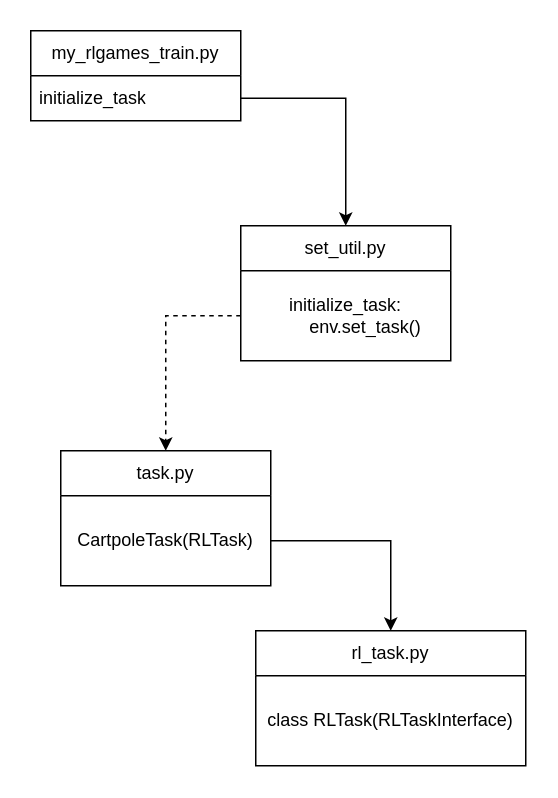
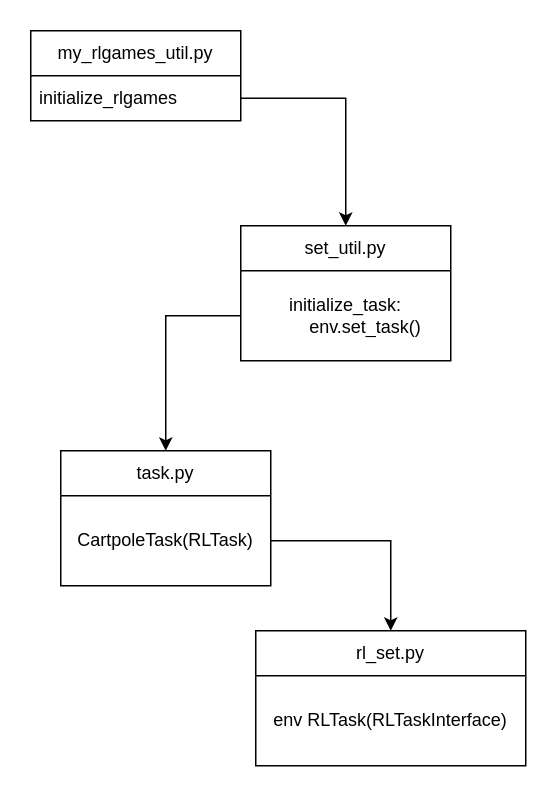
node "my_rlgames_train.py": label "my_rlgames_train.py" -> "my_rlgames_util.py"
node "initialize_task": label "initialize_task" -> "initialize_rlgames"
edge "initialize_task: env.set_task()" -> "task.py": style dashed -> solid
node "rl_task.py": label "rl_task.py" -> "rl_set.py"
node "class RLTask(RLTaskInterface)": label "class RLTask(RLTaskInterface)" -> "env RLTask(RLTaskInterface)"
